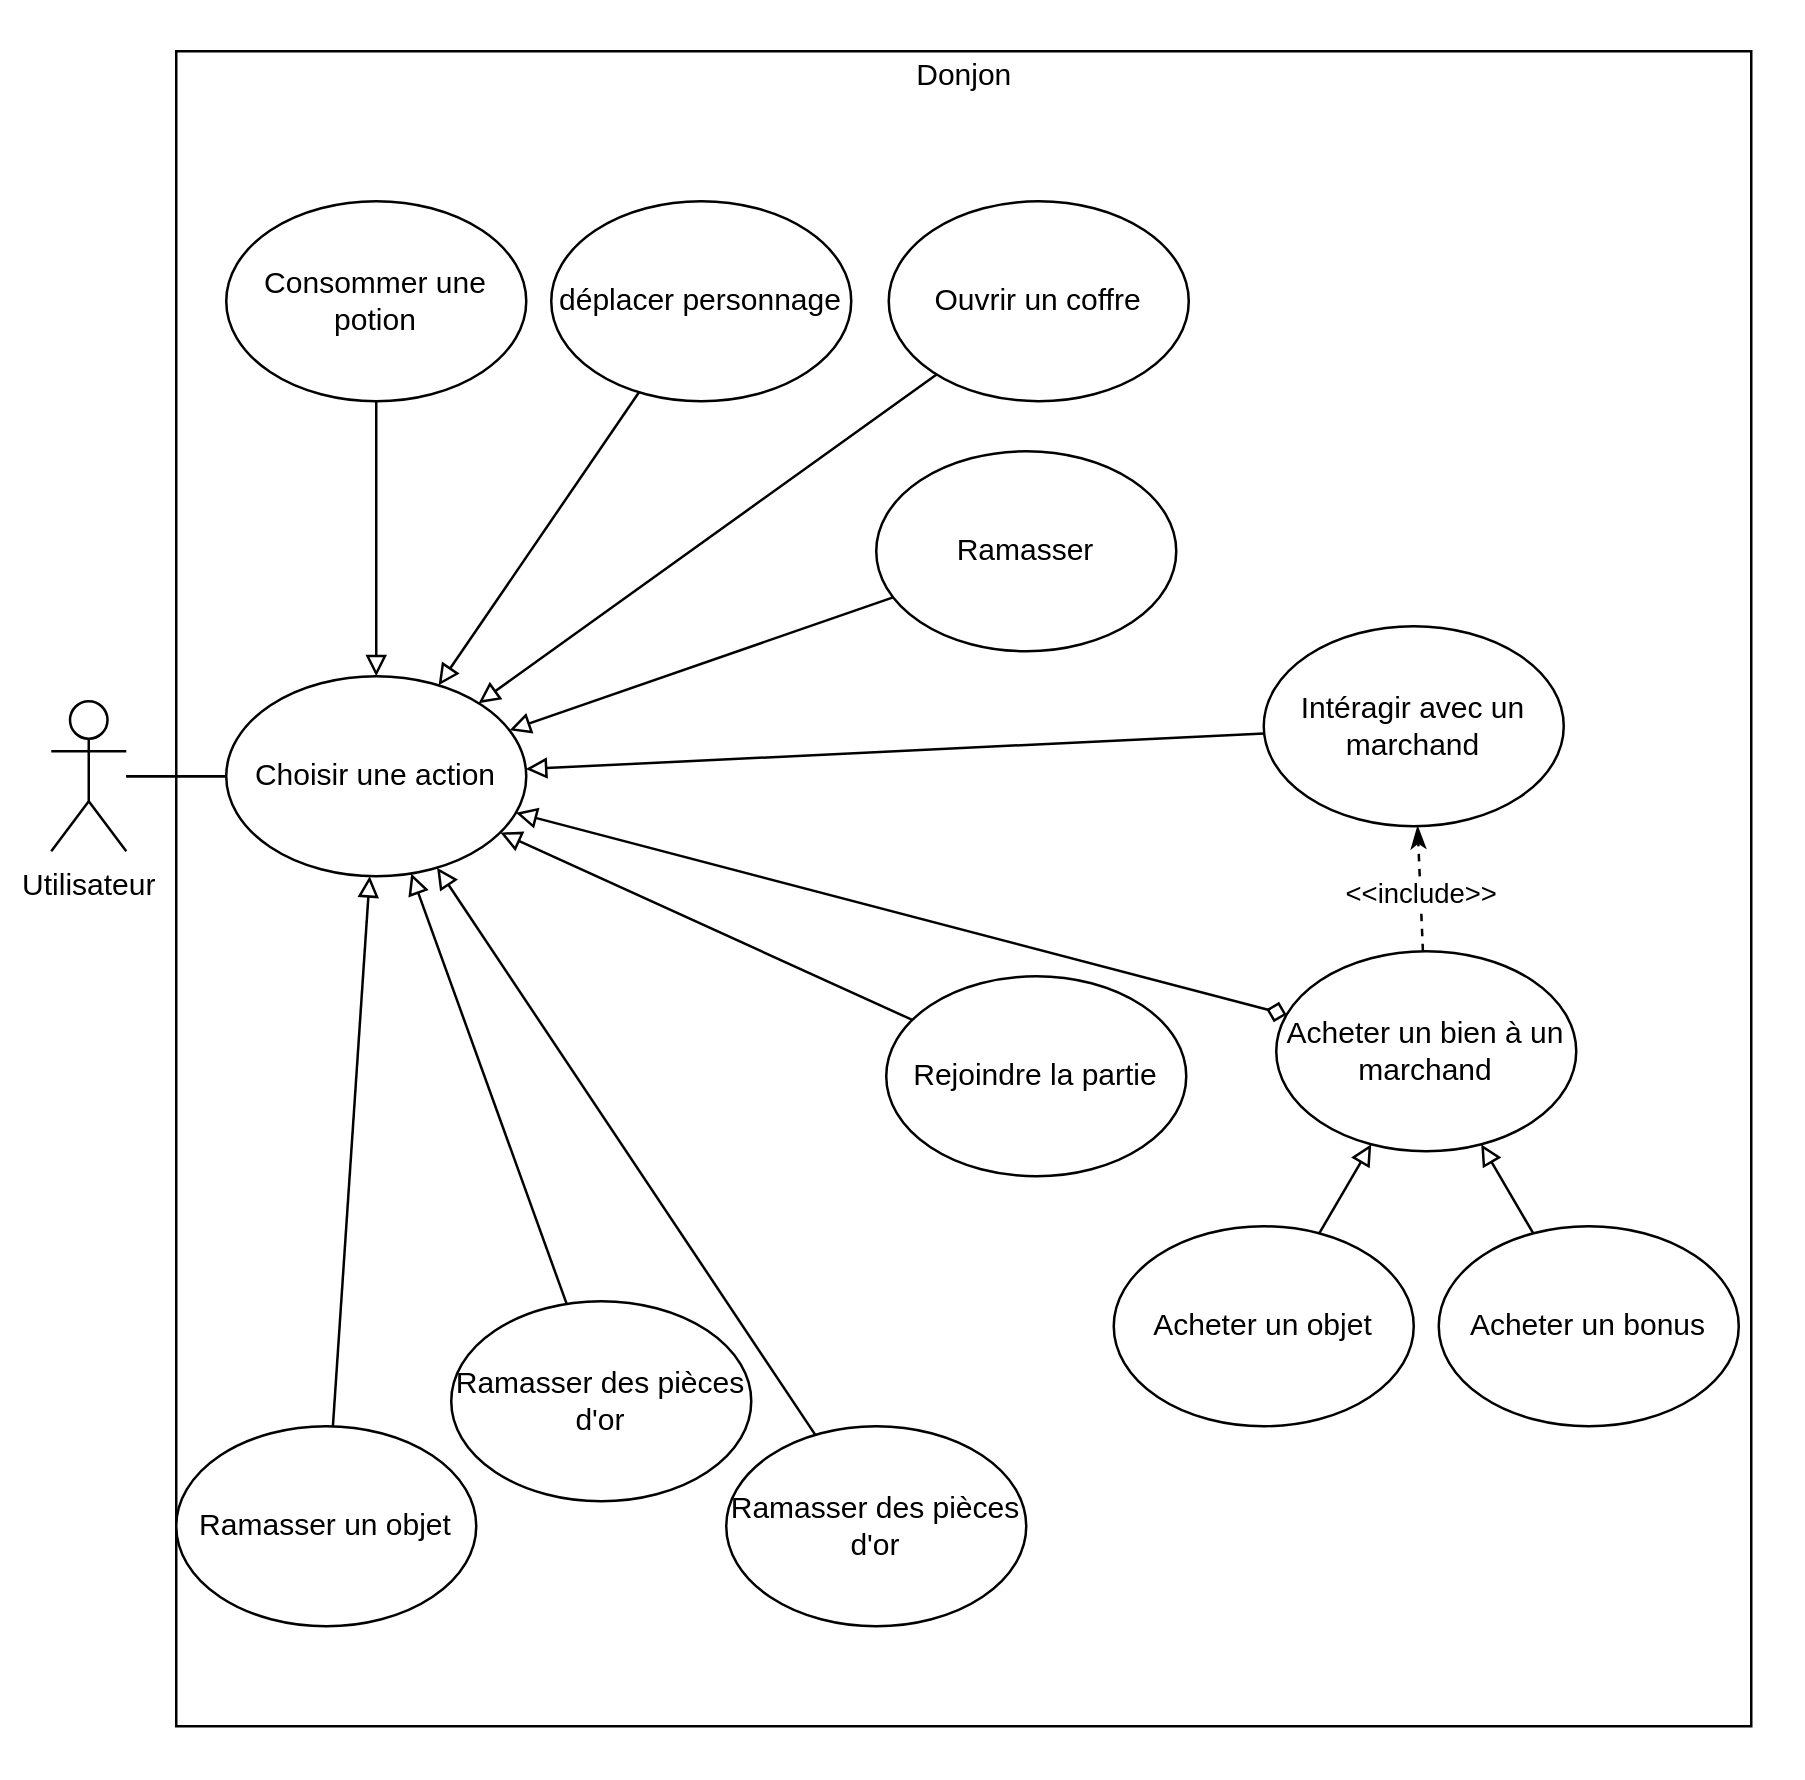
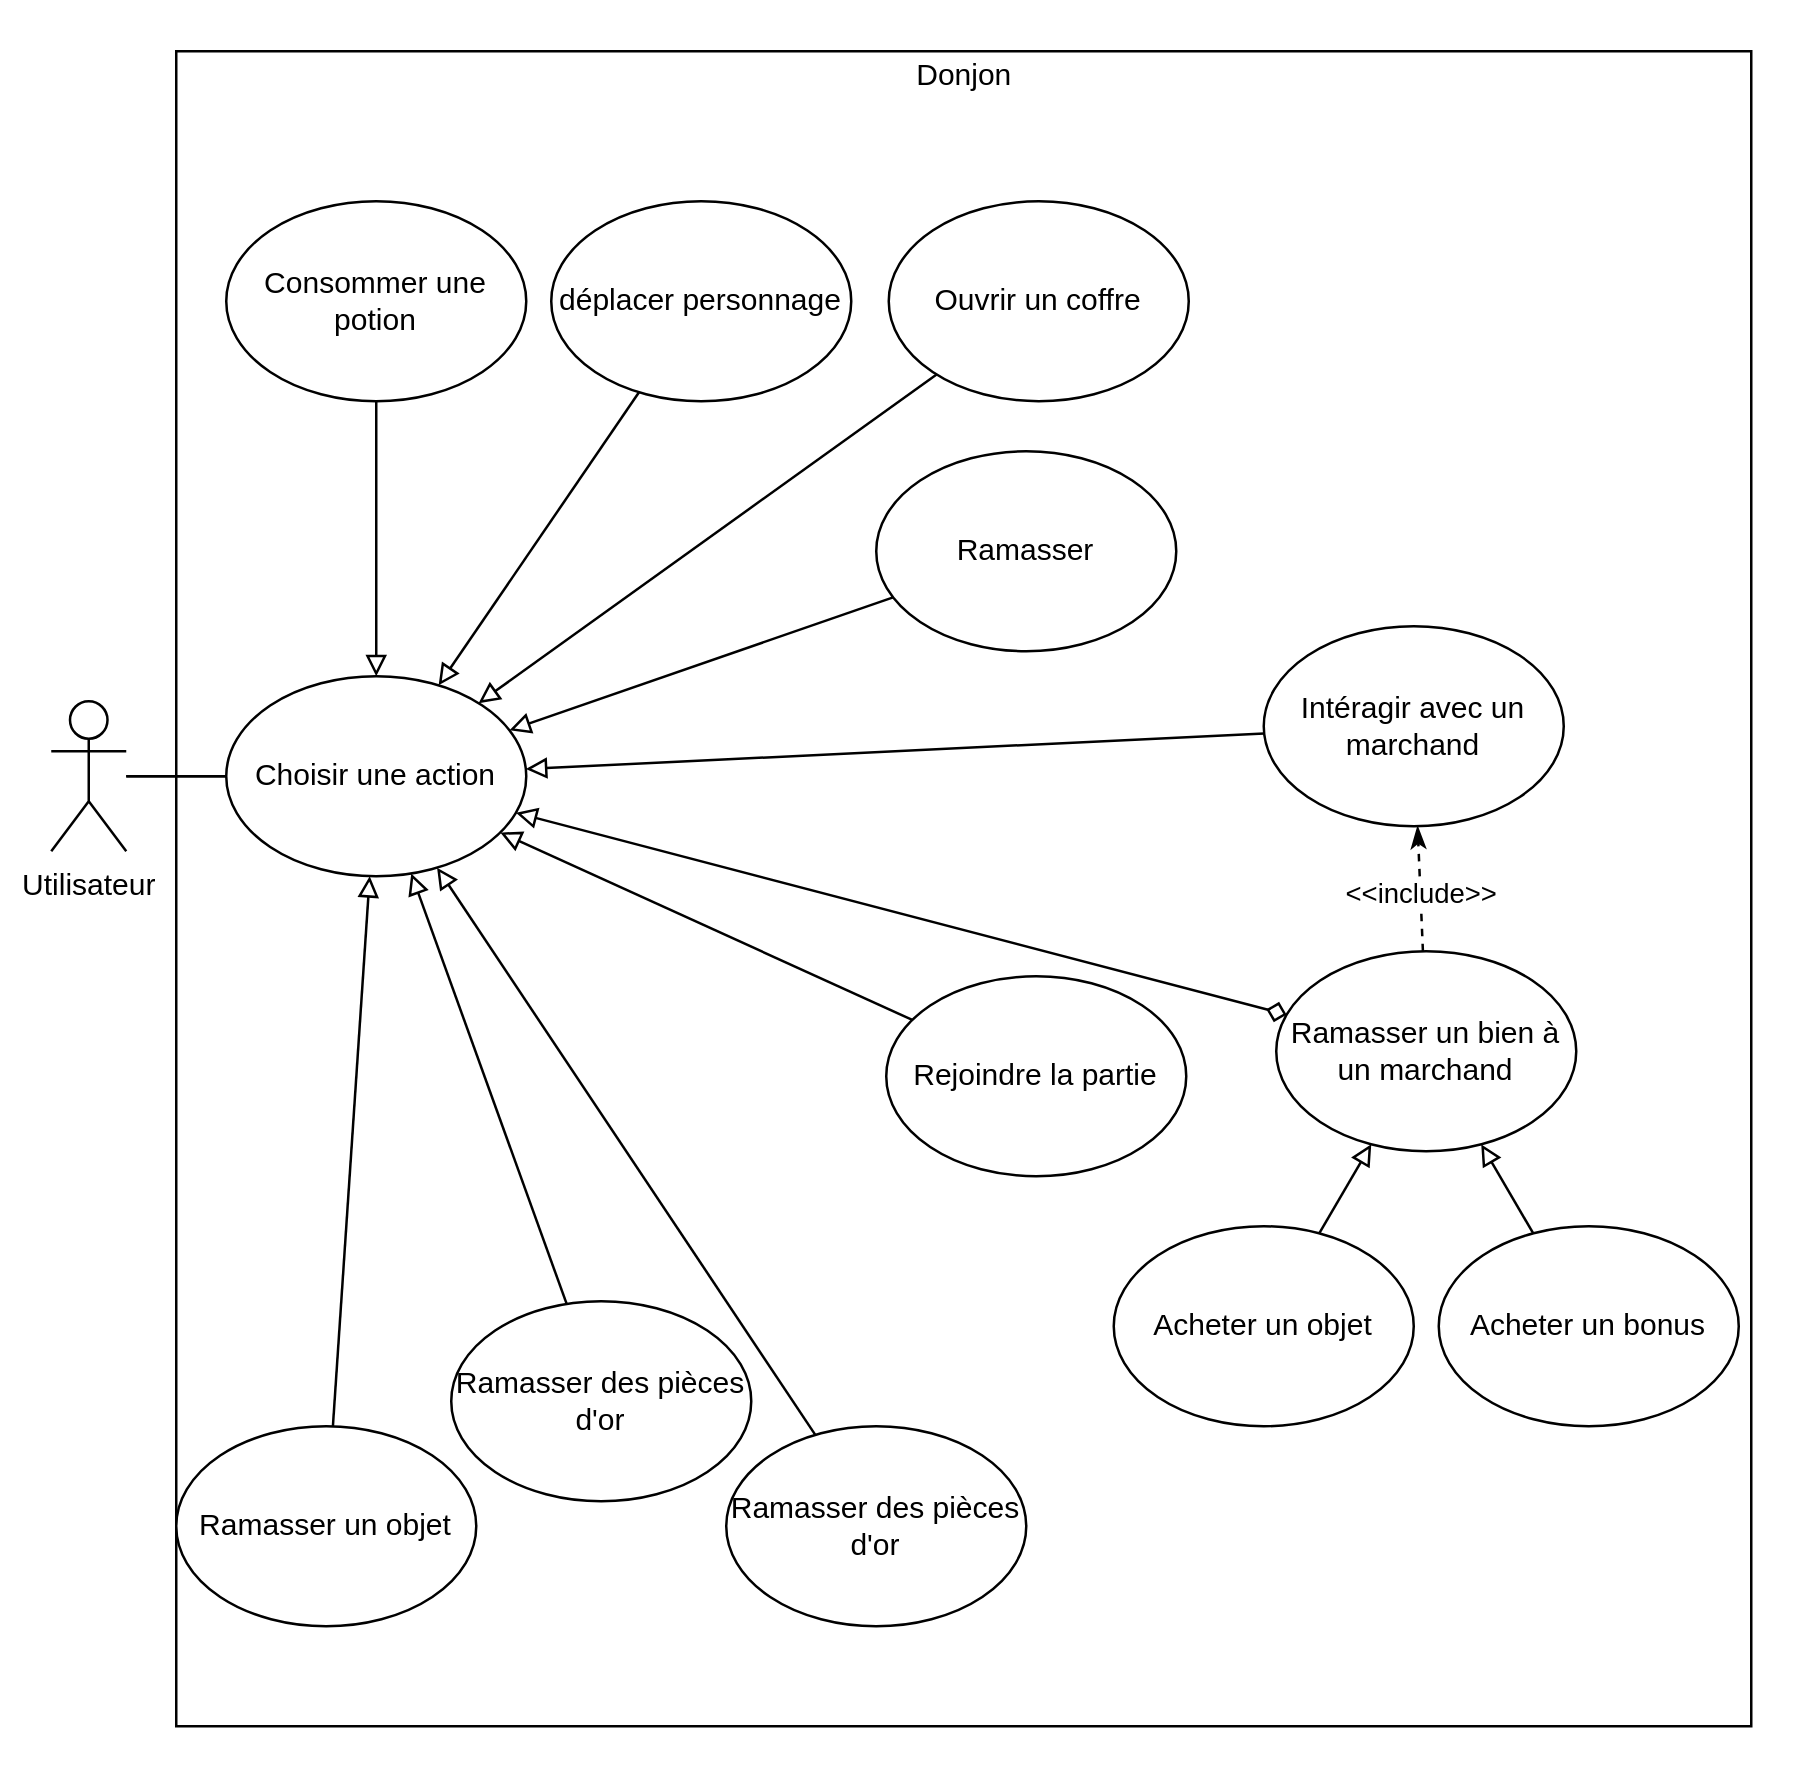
node "Acheter un bien à un marchand": label "Acheter un bien à un marchand" -> "Ramasser un bien à un marchand"
